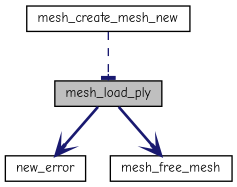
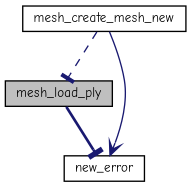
edge "mesh_create_mesh_new" -> "new_error": added
edge "mesh_load_ply" -> "new_error": arrowhead vee -> tee
node "mesh_free_mesh": removed
